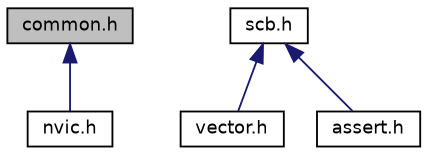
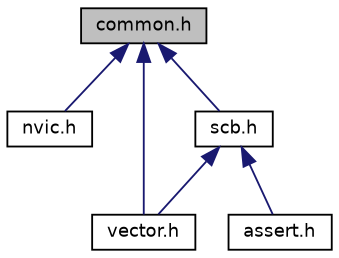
edge "scb.h" -> "common.h": added
edge "vector.h" -> "common.h": added
